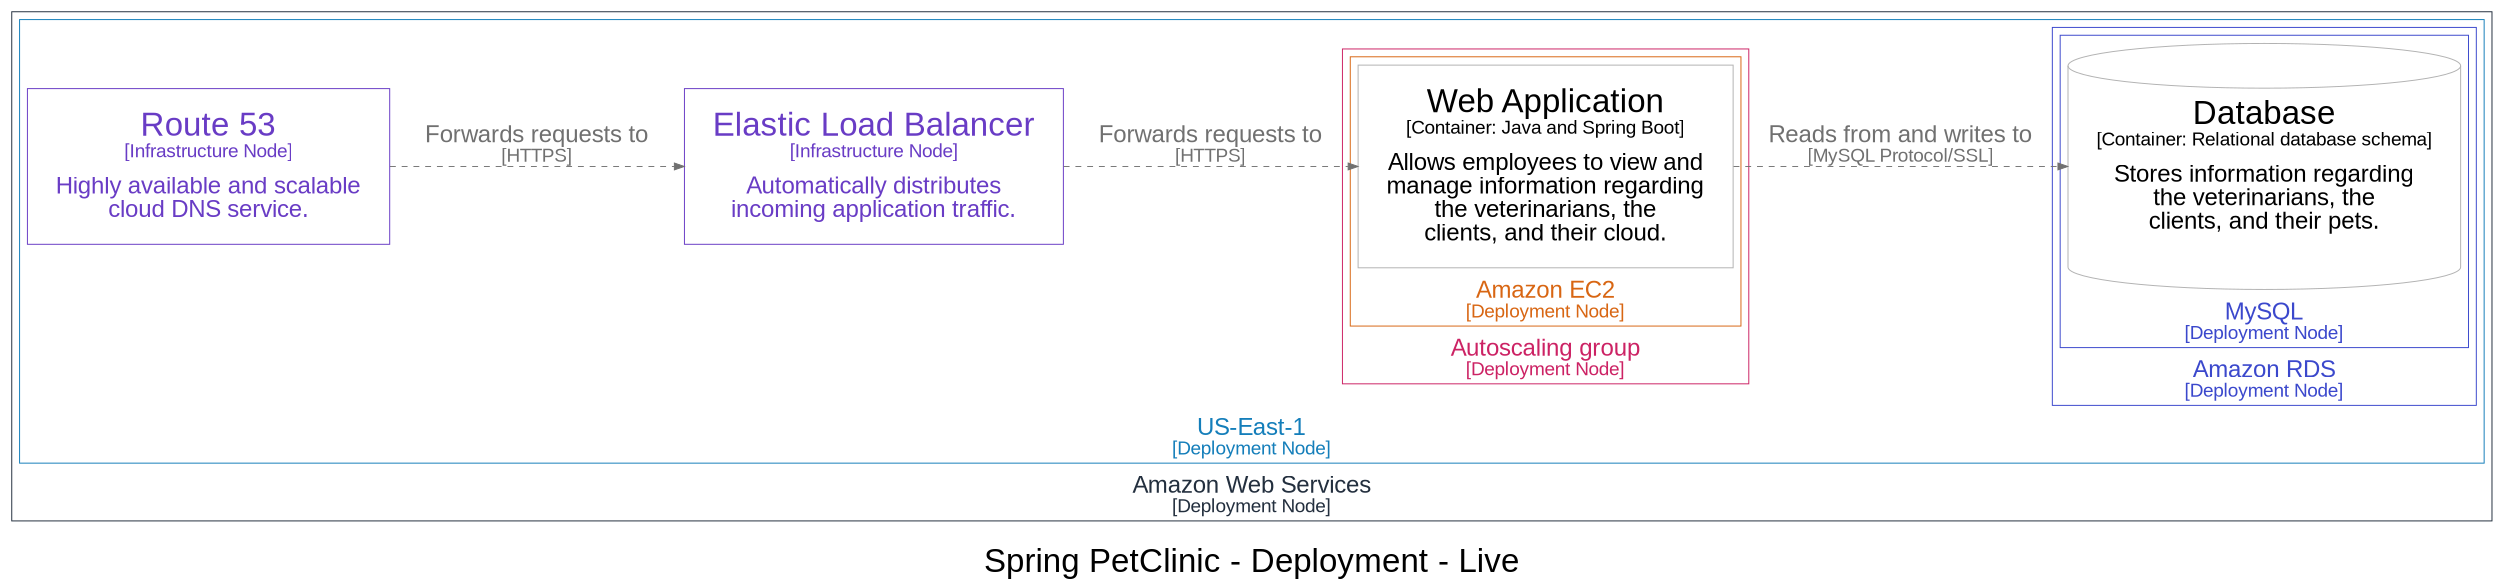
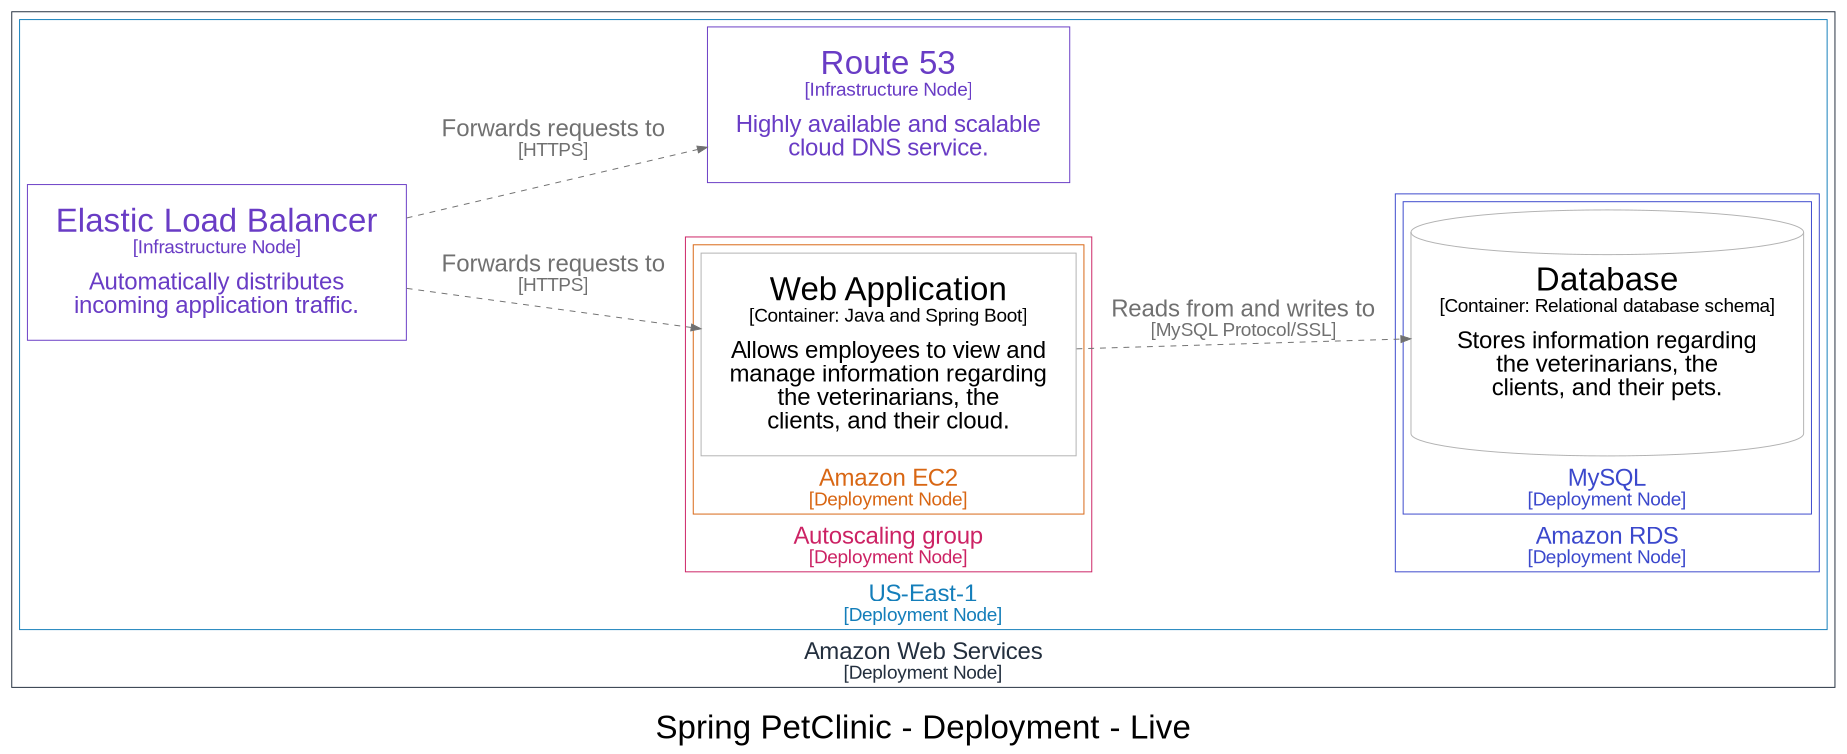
edge "Route 53" -> "Elastic Load Balancer": reversed
